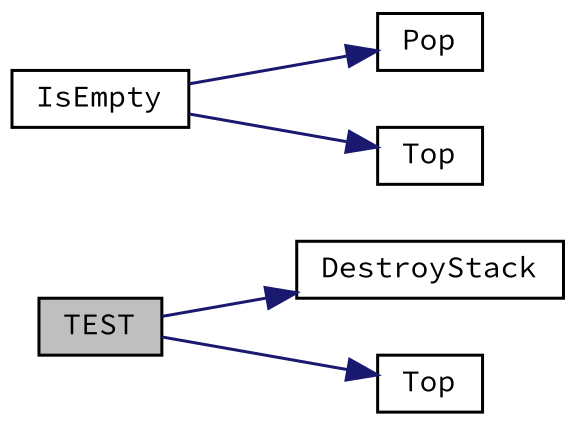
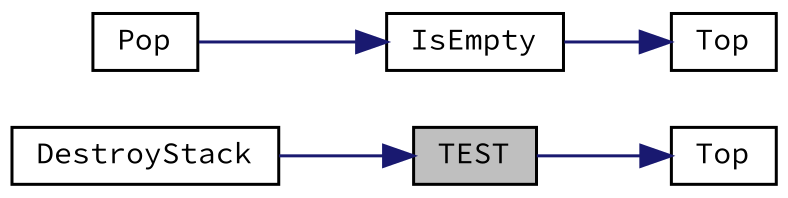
edge "IsEmpty" -> "Pop": reversed
edge "TEST" -> "DestroyStack": reversed
